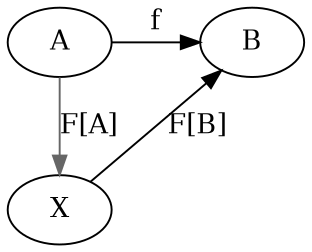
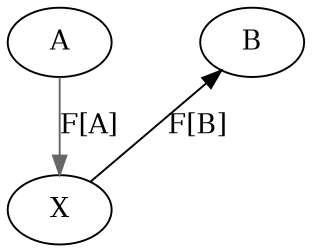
edge "A" -> "B": removed, label "f"
